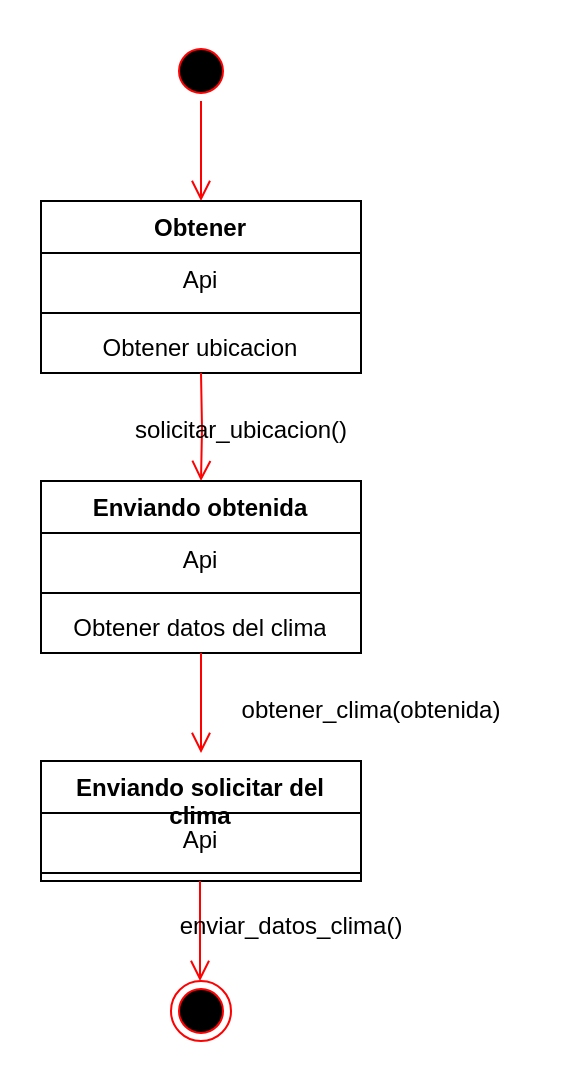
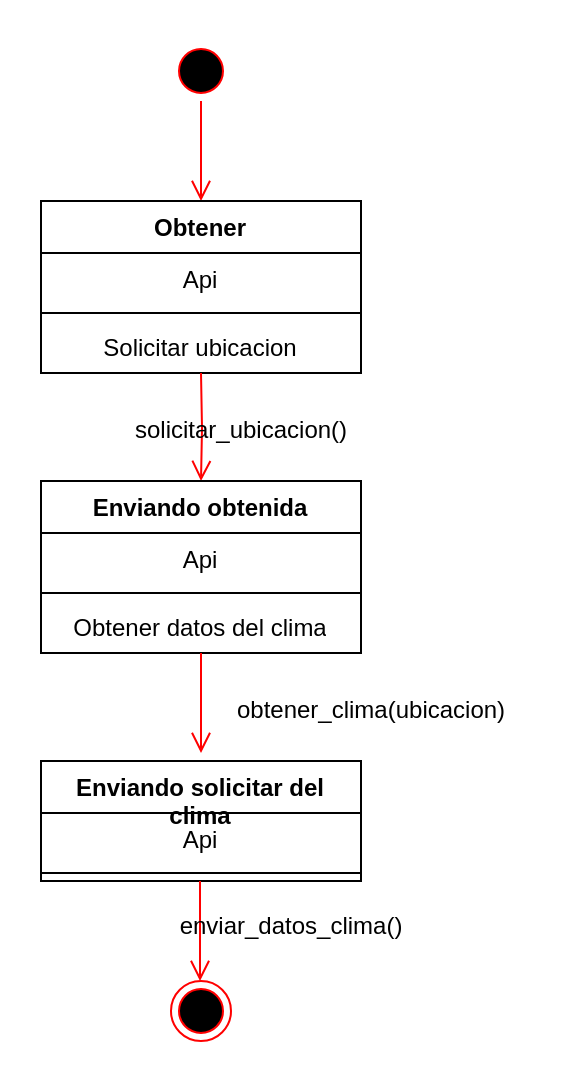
node "Obtener ubicacion": label "Obtener ubicacion" -> "Solicitar ubicacion"
node "obtener_clima(obtenida)": label "obtener_clima(obtenida)" -> "obtener_clima(ubicacion)"
